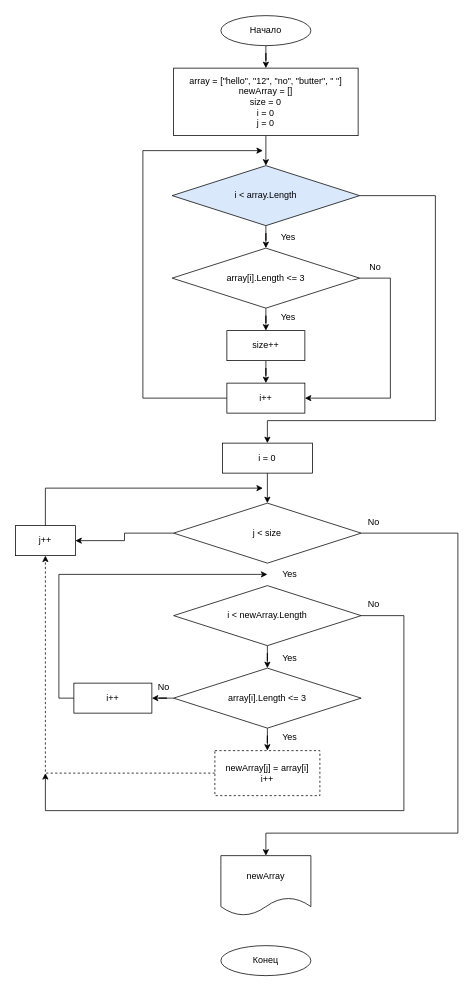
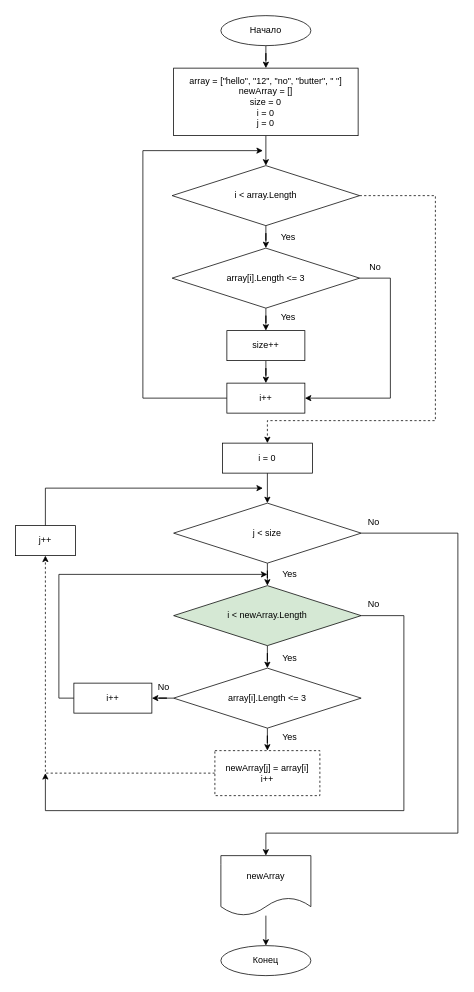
node "i < array.Length": fillcolor #dae8fc -> #ffffff
edge "i < array.Length" -> "i = 0": style solid -> dashed
edge "j < size" -> "j++": now "j < size" -> "i < newArray.Length"
node "i < newArray.Length": fillcolor #ffffff -> #d5e8d4
edge "newArray" -> "Конец": added
